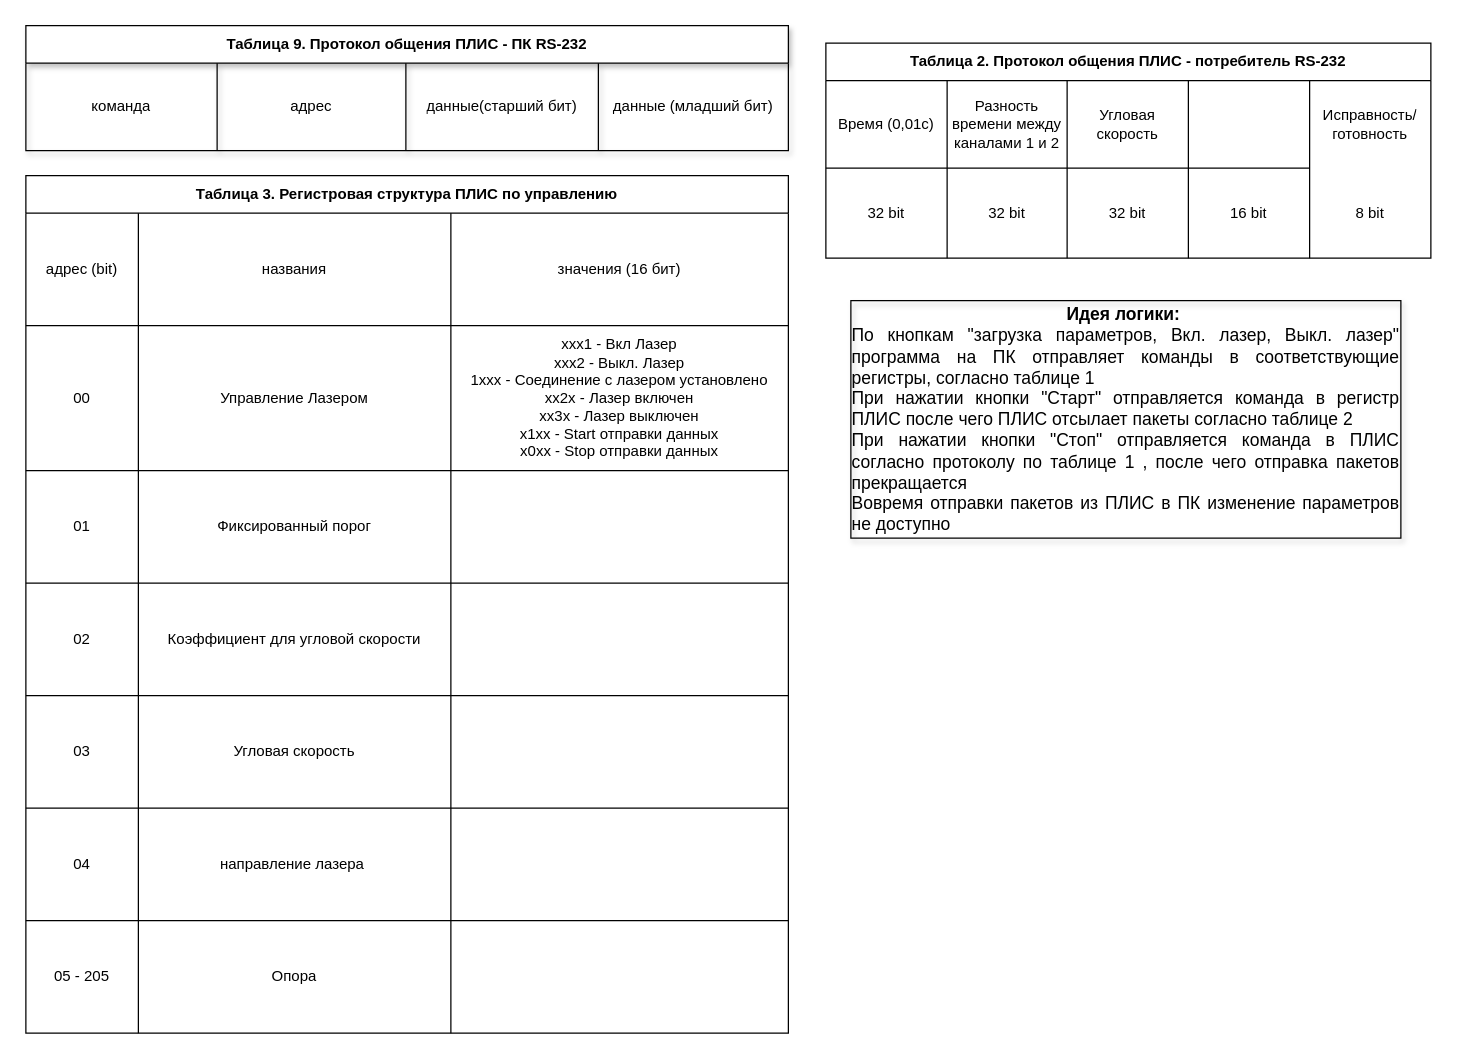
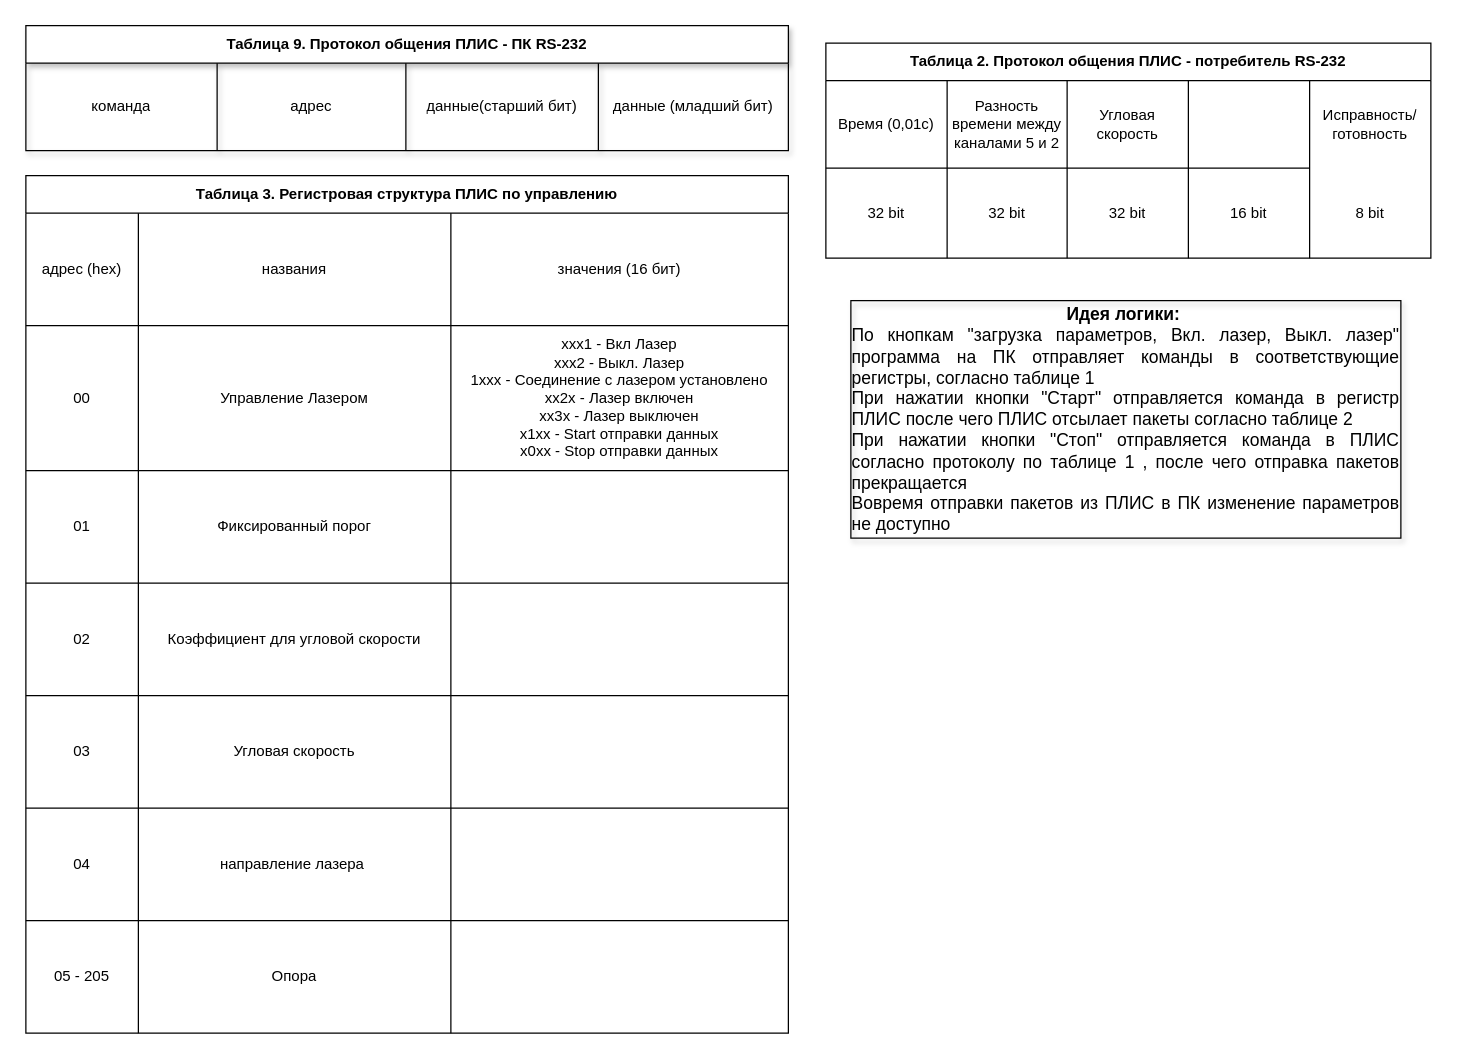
node "Разность времени между каналами 1 и 2": label "Разность времени между каналами 1 и 2" -> "Разность времени между каналами 5 и 2"
node "адрес (bit)": label "адрес (bit)" -> "адрес (hex)"
